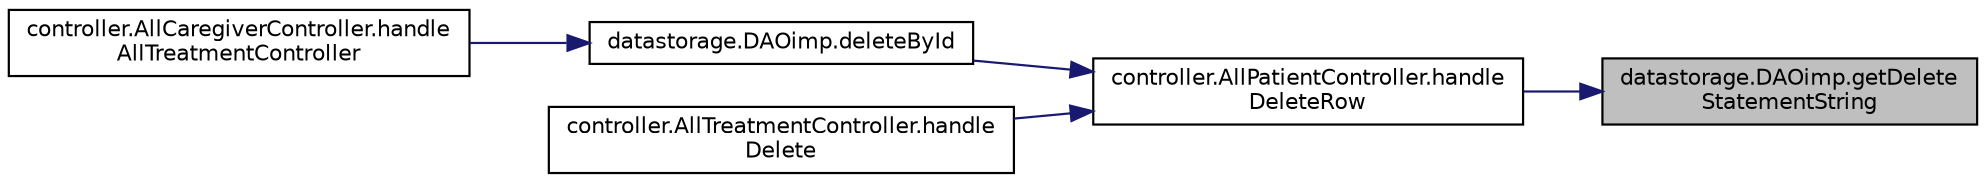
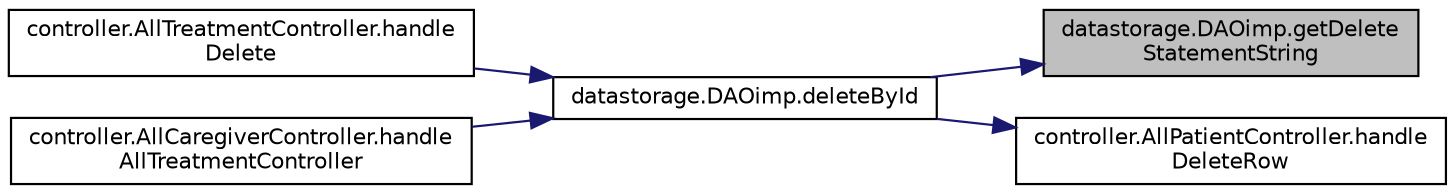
edge "controller.AllPatientController.handle DeleteRow" -> "datastorage.DAOimp.getDelete StatementString": now "datastorage.DAOimp.deleteById" -> "datastorage.DAOimp.getDelete StatementString"
edge "controller.AllTreatmentController.handle Delete" -> "controller.AllPatientController.handle DeleteRow": now "controller.AllTreatmentController.handle Delete" -> "datastorage.DAOimp.deleteById"
